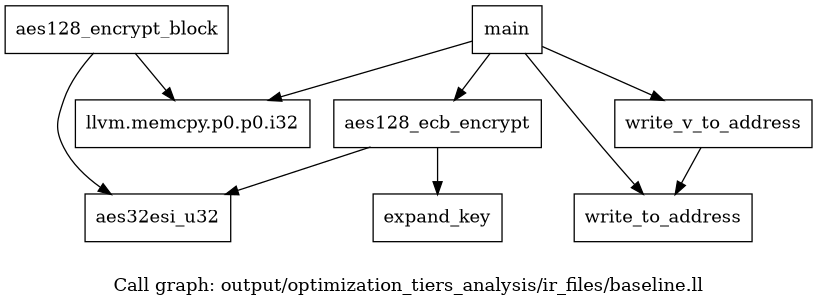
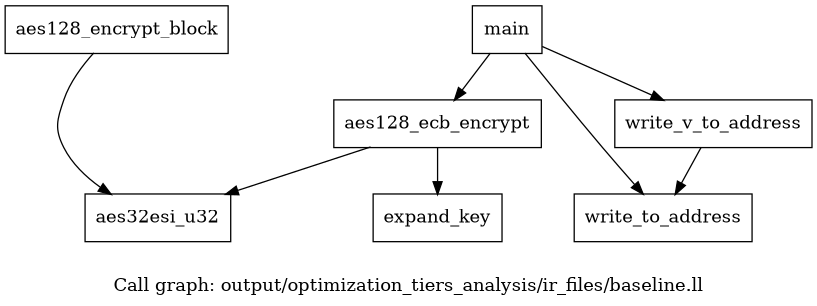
node "llvm.memcpy.p0.p0.i32": removed
